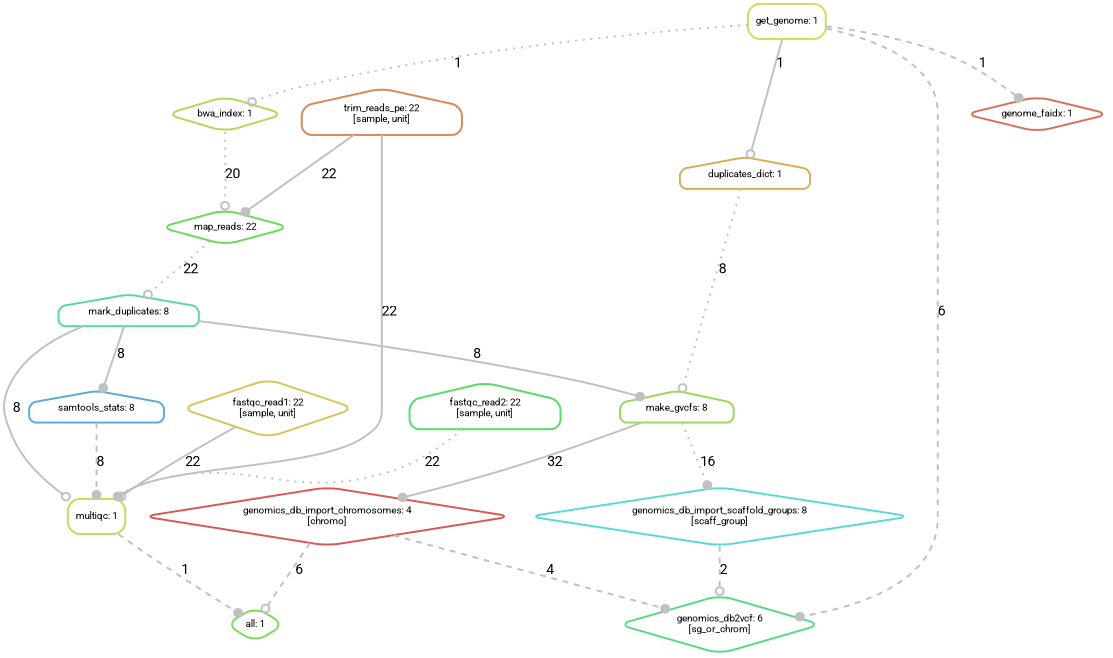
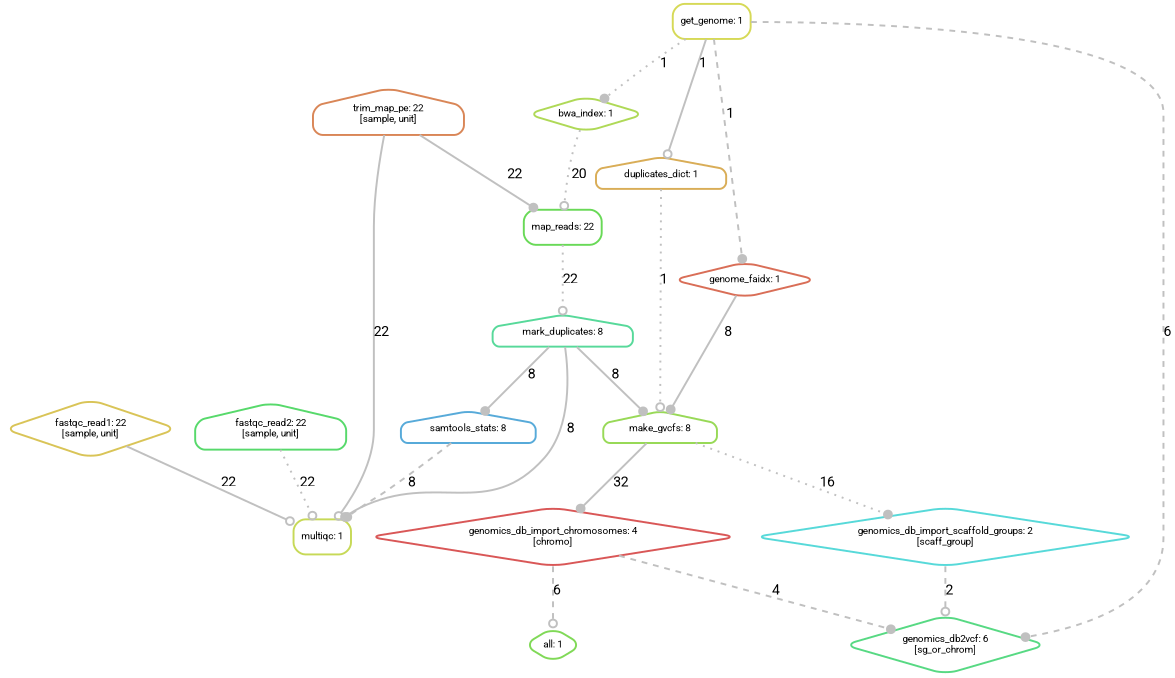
edge "get_genome: 1" -> "bwa_index: 1": arrowhead odot -> dot
node "trim_reads_pe: 22 [sample, unit]": label "trim_reads_pe: 22 [sample, unit]" -> "trim_map_pe: 22 [sample, unit]"
node "map_reads: 22": shape diamond -> box
edge "duplicates_dict: 1" -> "make_gvcfs: 8": label "8" -> "1"
edge "genome_faidx: 1" -> "make_gvcfs: 8": added, label "8"
edge "fastqc_read2: 22 [sample, unit]" -> "multiqc: 1": arrowhead dot -> odot
node "genomics_db_import_scaffold_groups: 8 [scaff_group]": label "genomics_db_import_scaffold_groups: 8 [scaff_group]" -> "genomics_db_import_scaffold_groups: 2 [scaff_group]"
edge "multiqc: 1" -> "all: 1": removed, label "1"
